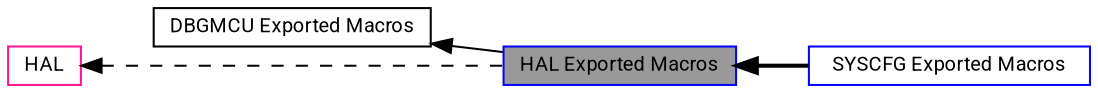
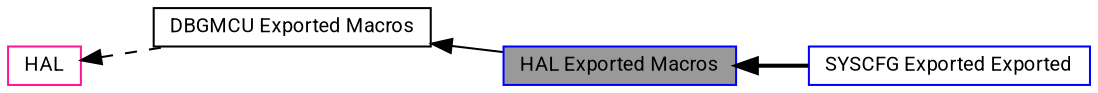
edge "HAL Exported Macros" -> "HAL": now "DBGMCU Exported Macros" -> "HAL"
node "SYSCFG Exported Macros": label "SYSCFG Exported Macros" -> "SYSCFG Exported Exported"
